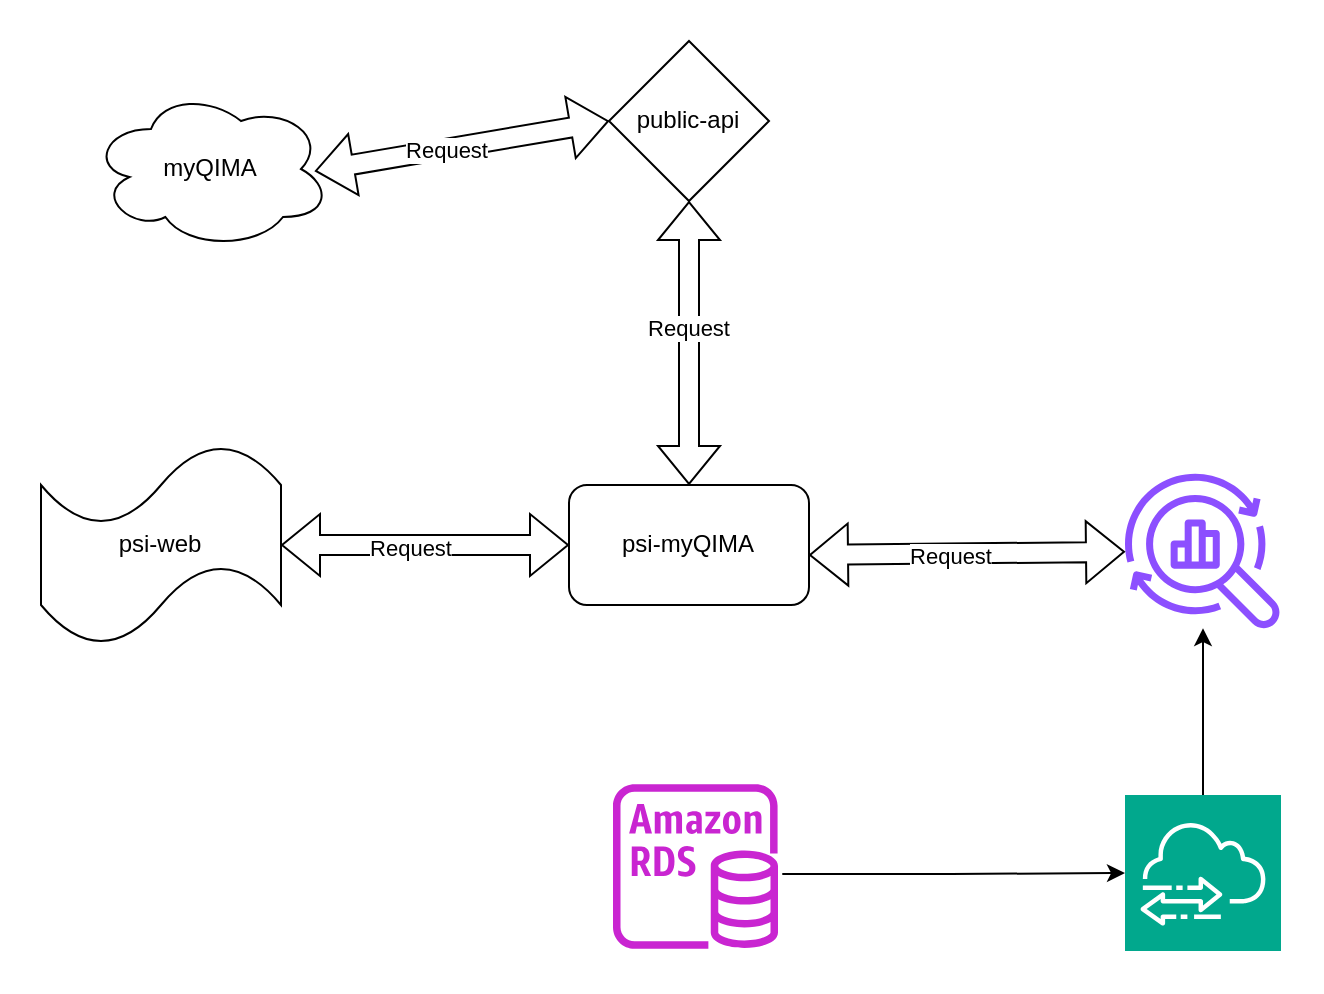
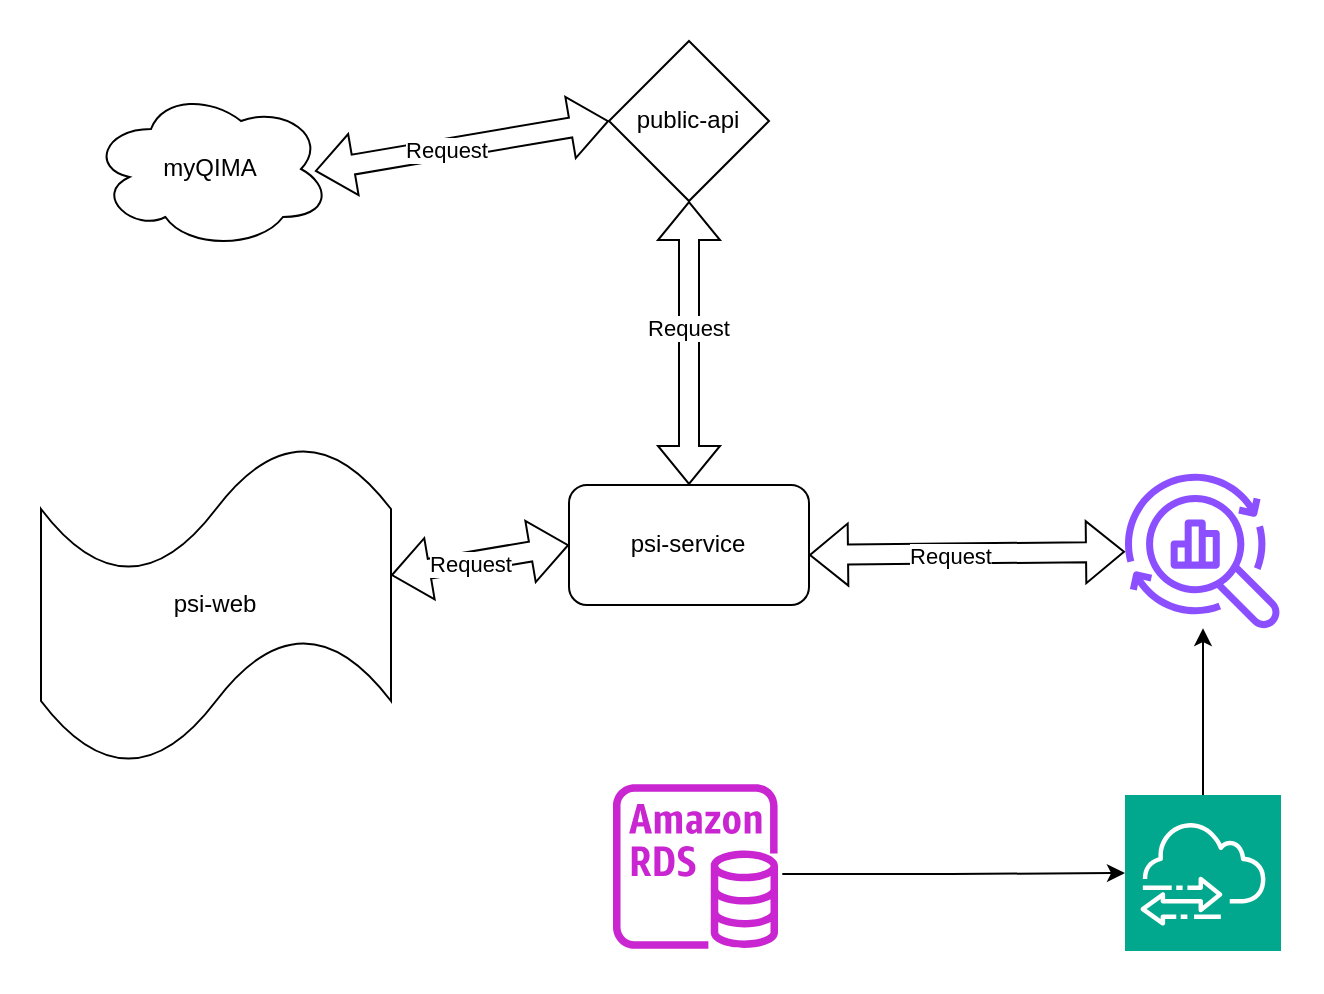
node "psi-web": size 240x200 -> 350x320
node "psi-myQIMA": label "psi-myQIMA" -> "psi-service"
